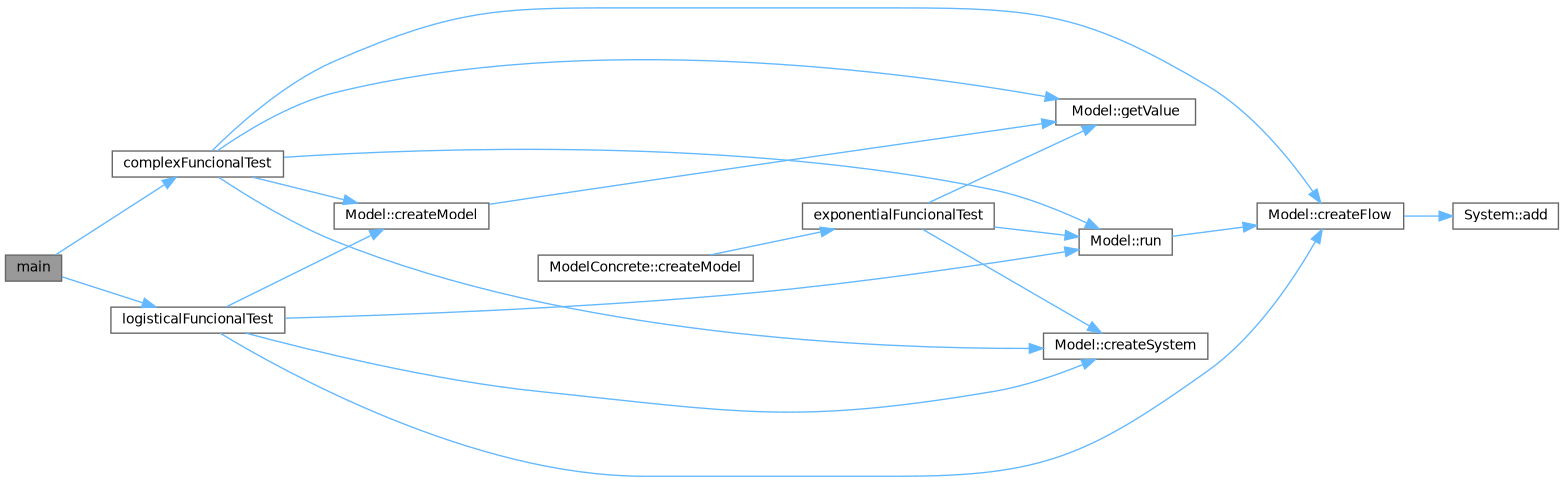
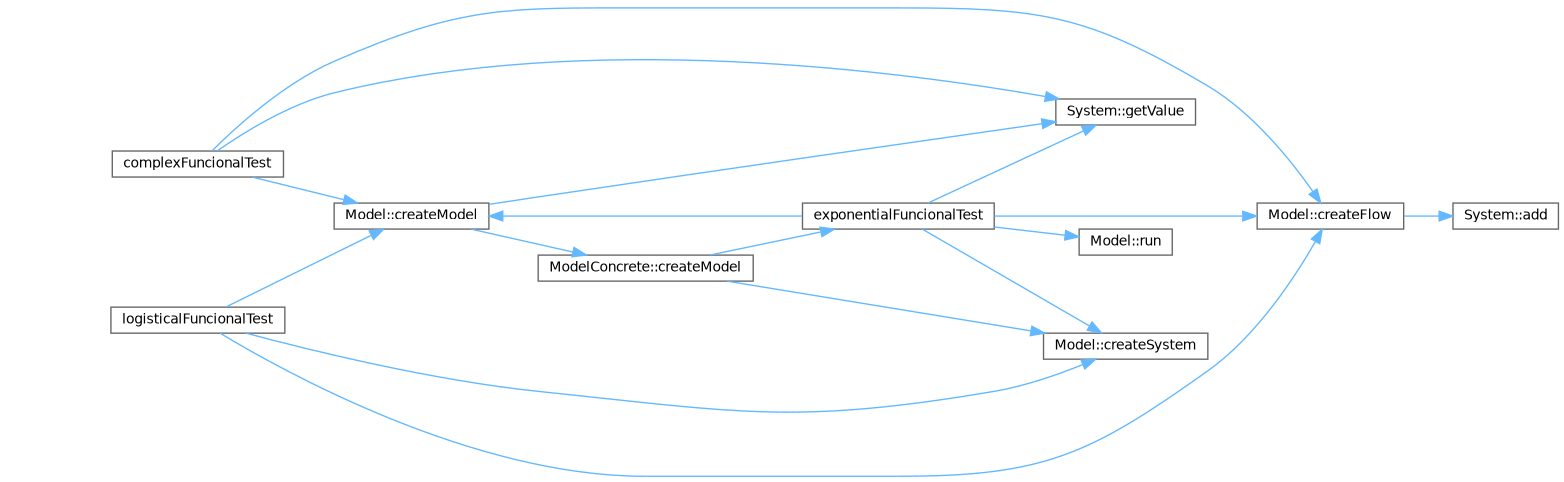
node "Model::getValue": label "Model::getValue" -> "System::getValue"
edge "complexFuncionalTest" -> "Model::run": removed
edge "exponentialFuncionalTest" -> "Model::createModel": added
edge "Model::run" -> "Model::createFlow": now "exponentialFuncionalTest" -> "Model::createFlow"
edge "Model::createModel" -> "ModelConcrete::createModel": added
node "main": removed
edge "logisticalFuncionalTest" -> "Model::run": removed
edge "complexFuncionalTest" -> "Model::createSystem": now "ModelConcrete::createModel" -> "Model::createSystem"
